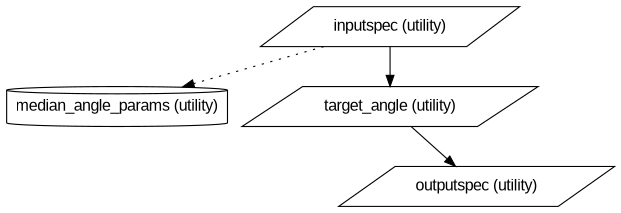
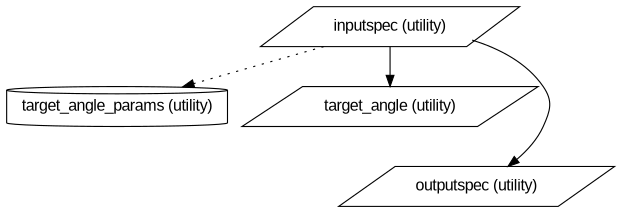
node "median_angle_params (utility)": label "median_angle_params (utility)" -> "target_angle_params (utility)"
edge "target_angle (utility)" -> "outputspec (utility)": now "inputspec (utility)" -> "outputspec (utility)"
